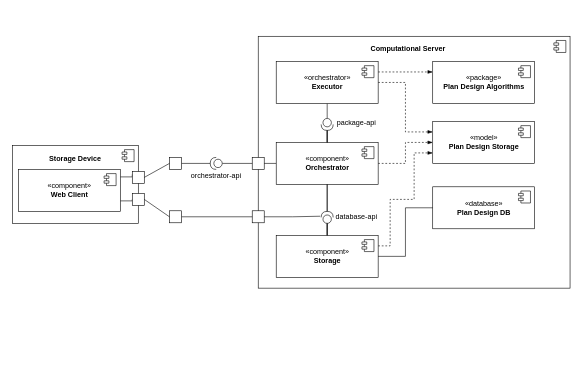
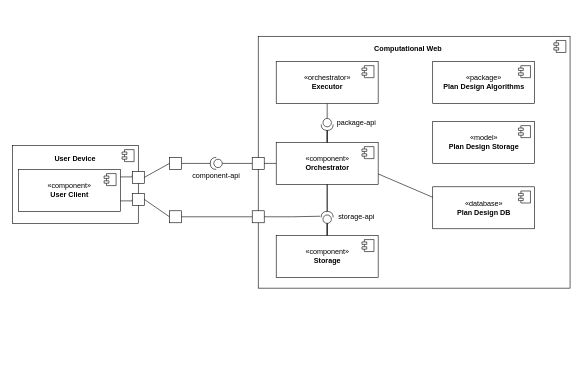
node "Computational Server": label "Computational Server" -> "Computational Web"
edge "«orchestrator» Executor" -> "«package» Plan Design Algorithms": removed
edge "«orchestrator» Executor" -> "«model» Plan Design Storage": removed
edge "«component» Orchestrator" -> "«model» Plan Design Storage": removed
node "Storage Device": label "Storage Device" -> "User Device"
node "orchestrator-api": label "orchestrator-api" -> "component-api"
edge "«component» Orchestrator" -- "«database» Plan Design DB": added
node "«component» Web Client": label "«component» Web Client" -> "«component» User Client"
edge "«component» Storage" -> "«model» Plan Design Storage": removed
node "database-api": label "database-api" -> "storage-api"
edge "«database» Plan Design DB" -- "«component» Storage": removed
